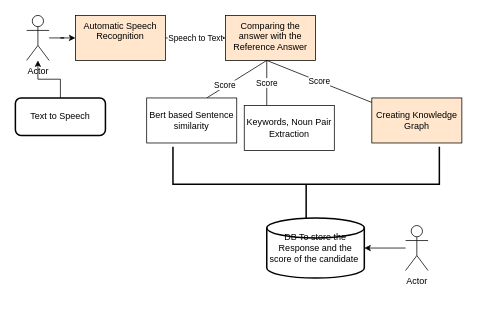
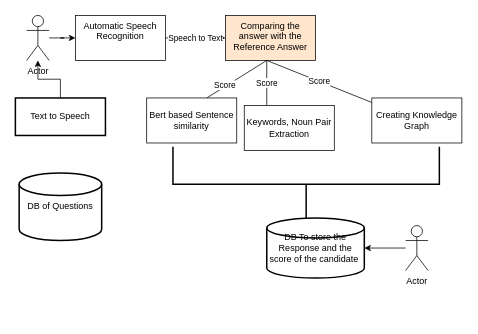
node "Automatic Speech Recognition": fillcolor #ffe6cc -> #ffffff
edge "Automatic Speech Recognition" -> "Comparing the answer with the Reference Answer": style dashed -> solid
node "Text to Speech": shape rounded rectangle -> rectangle
node "Creating Knowledge Graph": fillcolor #ffe6cc -> #ffffff
node "DB of Questions": added
